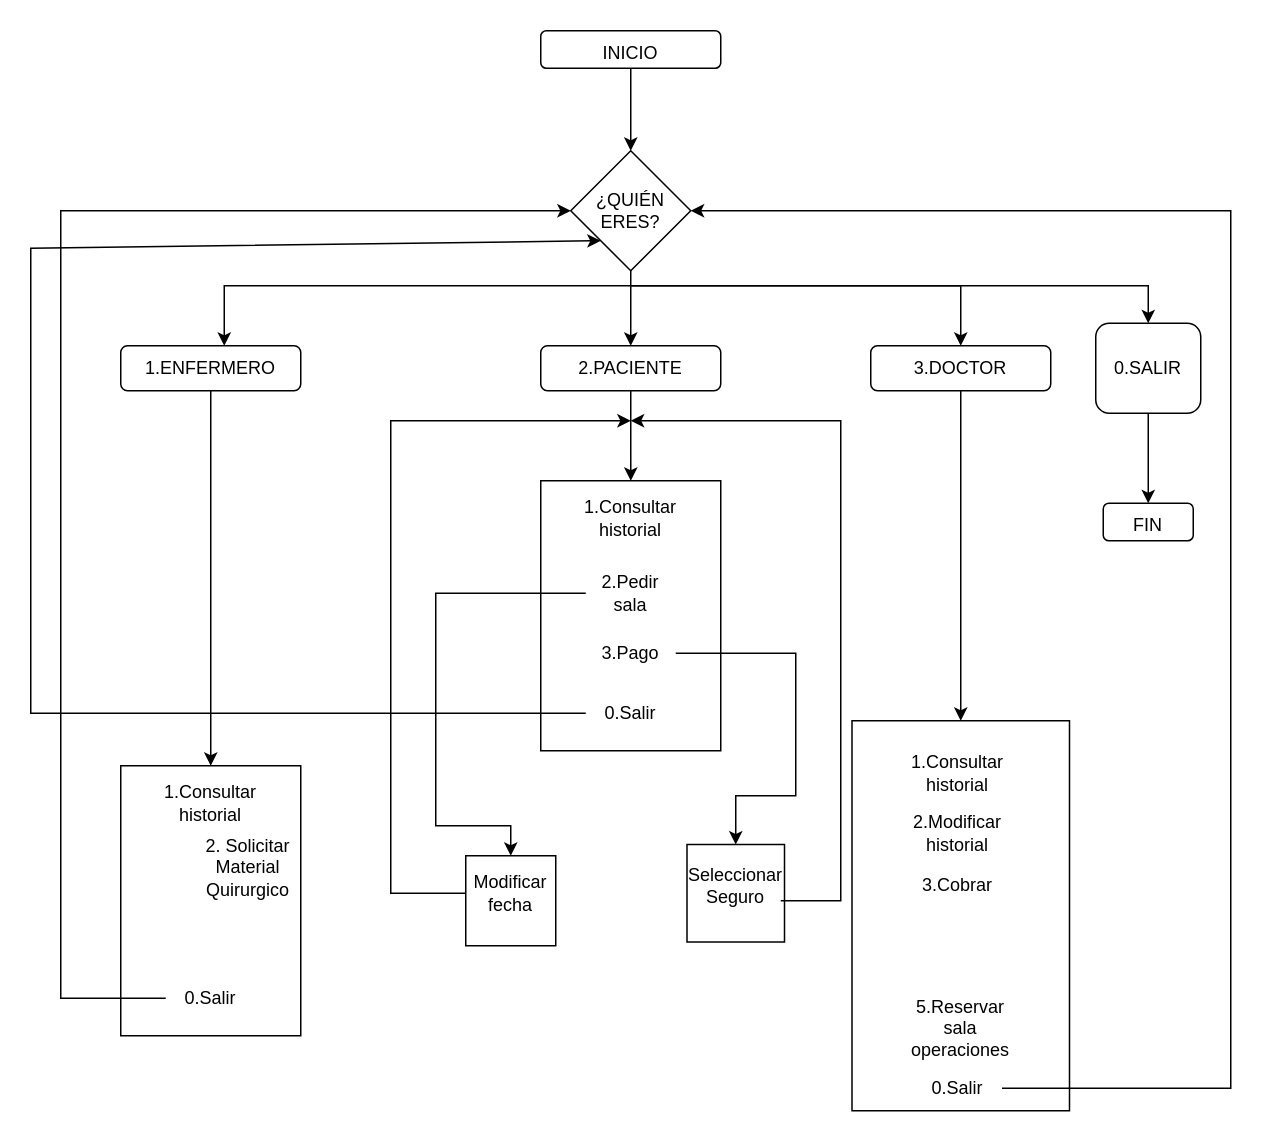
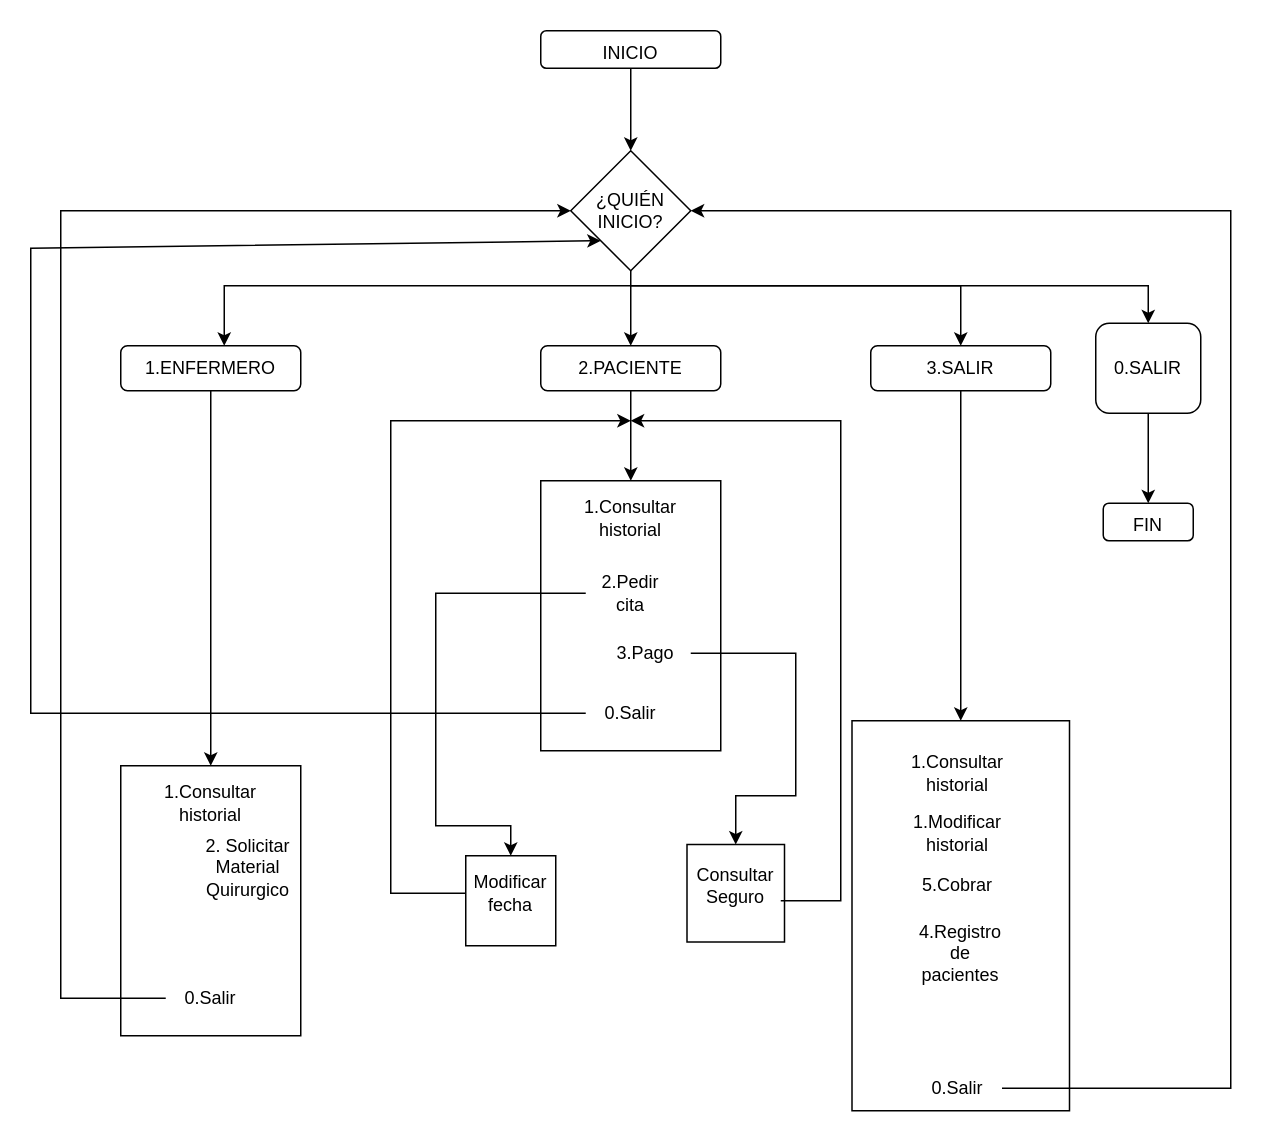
node "¿QUIÉN ERES?": label "¿QUIÉN ERES?" -> "¿QUIÉN INICIO?"
node "3.DOCTOR": label "3.DOCTOR" -> "3.SALIR"
node "2.Pedir sala": label "2.Pedir sala" -> "2.Pedir cita"
node "3.Pago": moved (631, 653) -> (646, 653)
node "2.Modificar historial": label "2.Modificar historial" -> "1.Modificar historial"
node "Seleccionar Seguro": label "Seleccionar Seguro" -> "Consultar Seguro"
node "3.Cobrar": label "3.Cobrar" -> "5.Cobrar"
node "4.Registro de pacientes": added
node "5.Reservar sala operaciones": removed
